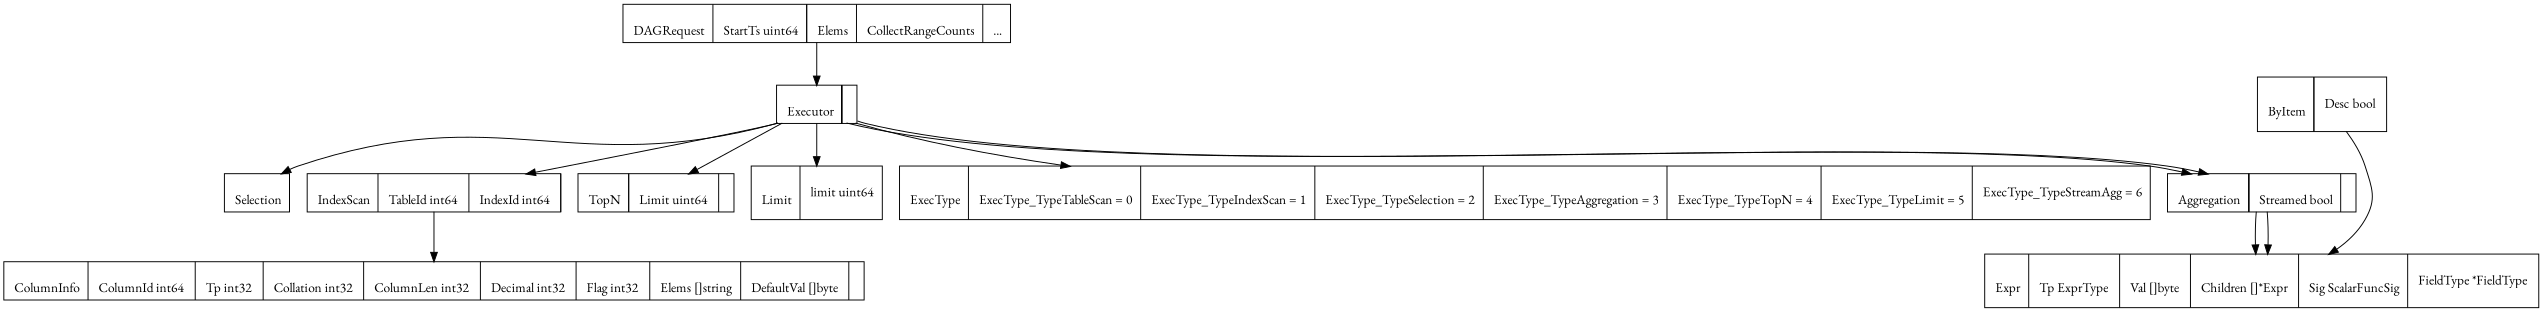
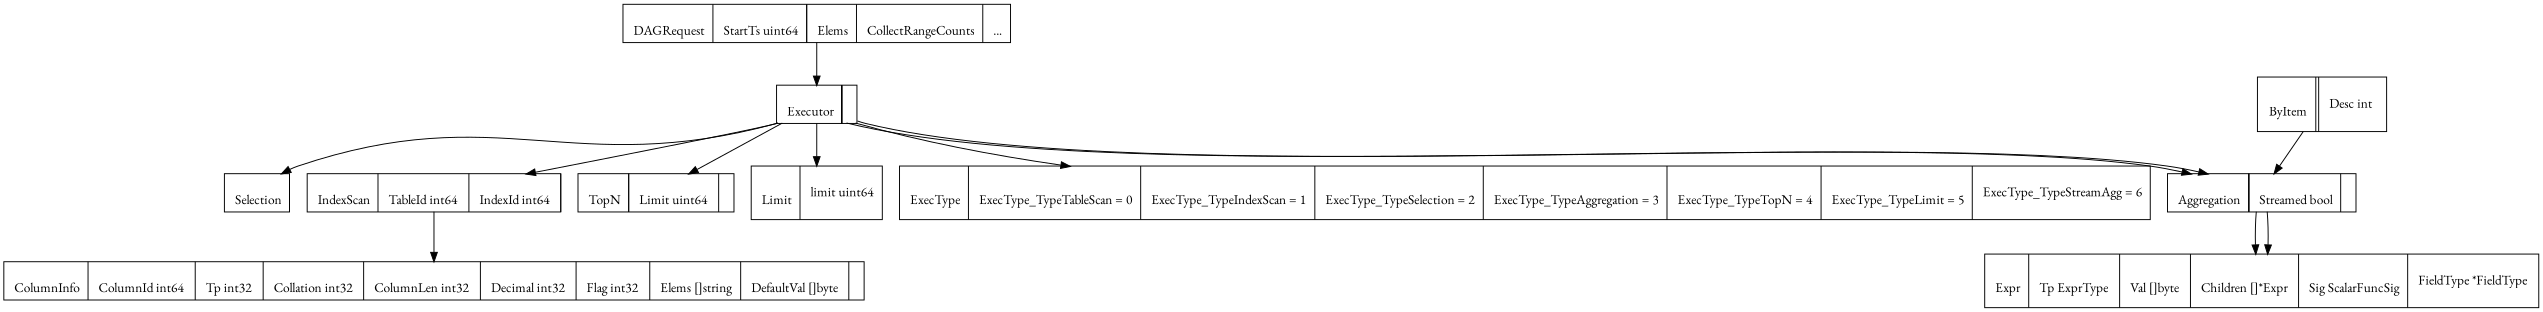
node "ByItem": text "Desc bool" -> "Desc int"
edge "ByItem" -> "Expr": now "ByItem" -> "Aggregation"
